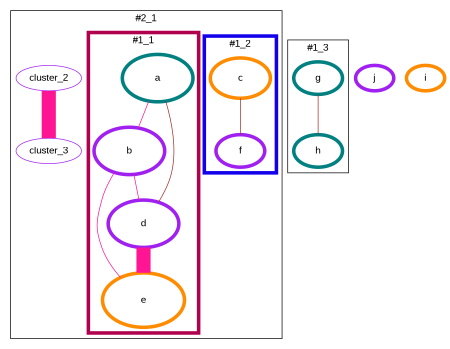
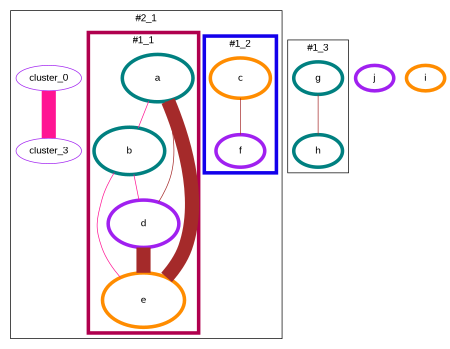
node "cluster_2": label "cluster_2" -> "cluster_0"
node "b": color purple -> teal
edge "a" -- "e": added
edge "d" -- "e": color deeppink -> brown
